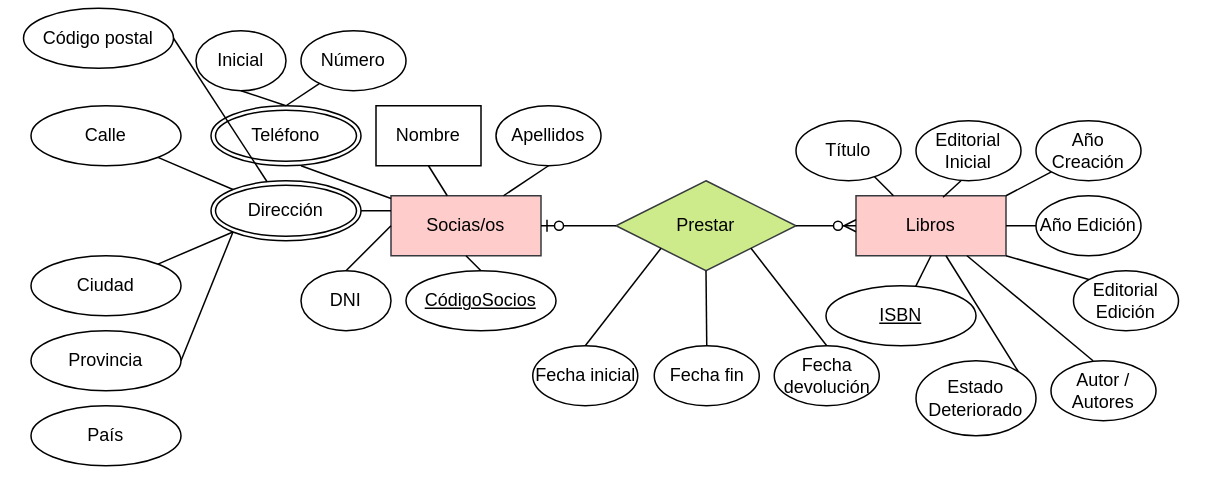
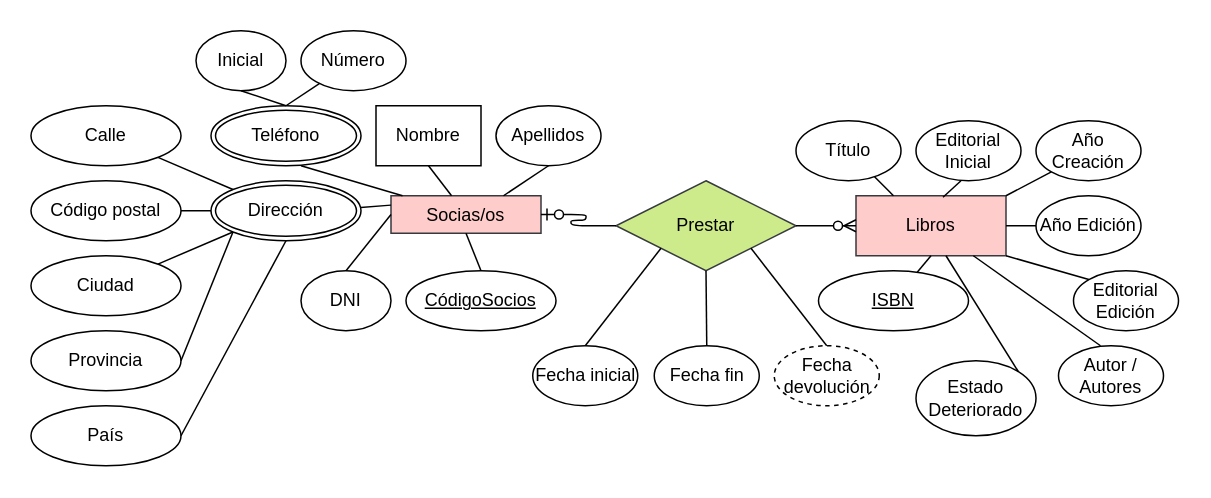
node "Código postal": moved (98, 38) -> (106, 211)
node "Socias/os": size 150x60 -> 150x38
node "ISBN": moved (901, 316) -> (893, 301)
edge "Dirección" -- "País": added
node "Fecha devolución": style solid -> dashed
node "Autor / Autores": moved (1103, 391) -> (1111, 376)
